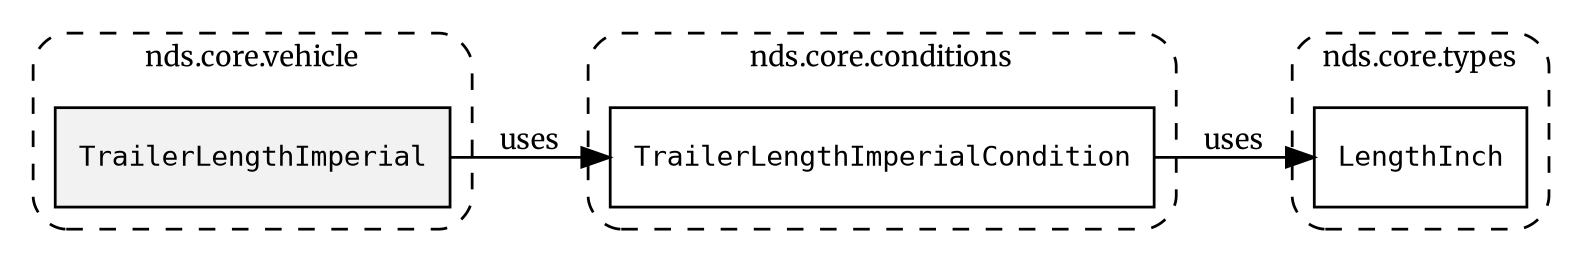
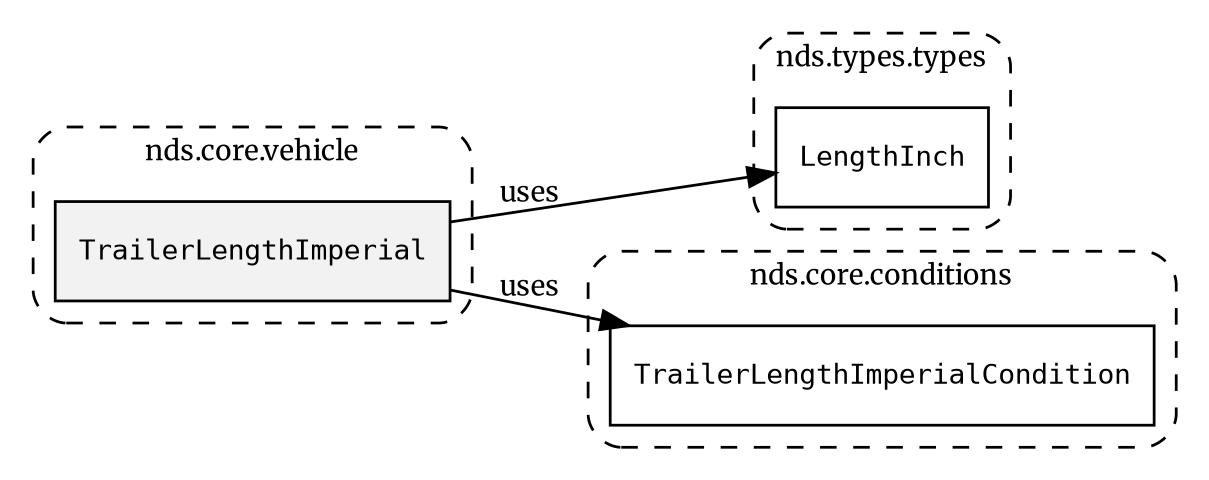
cluster "nds.core.types": label "nds.core.types" -> "nds.types.types"
edge "TrailerLengthImperialCondition" -> "LengthInch": now "TrailerLengthImperial" -> "LengthInch"
